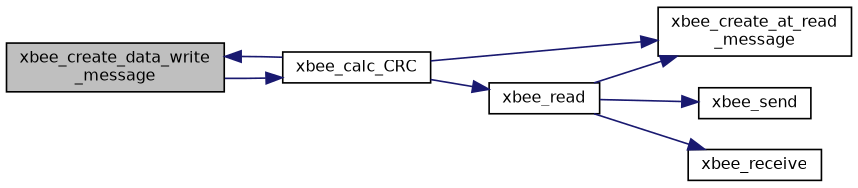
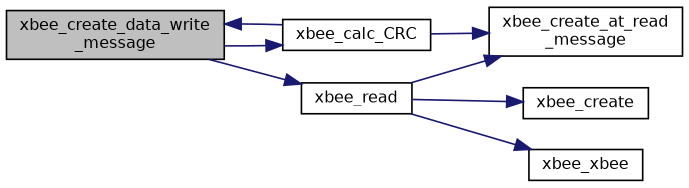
edge "xbee_calc_CRC" -> "xbee_read": now "xbee_create_data_write _message" -> "xbee_read"
node "xbee_send": label "xbee_send" -> "xbee_create"
node "xbee_receive": label "xbee_receive" -> "xbee_xbee"
